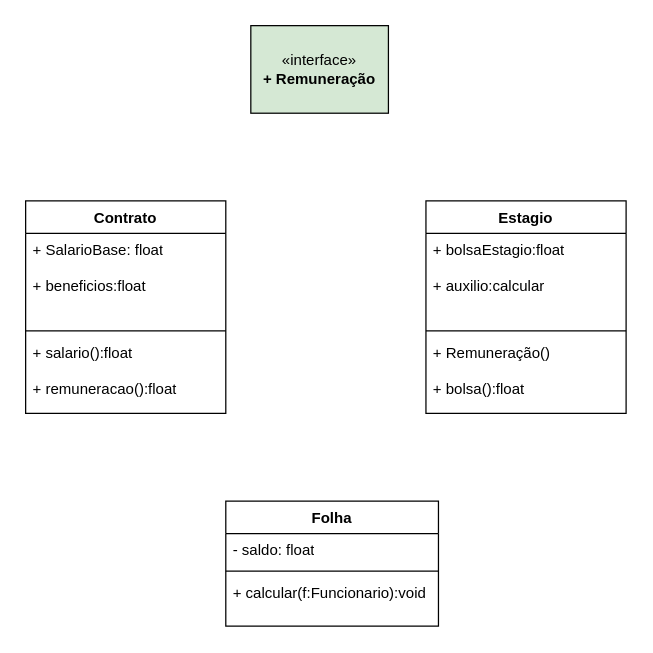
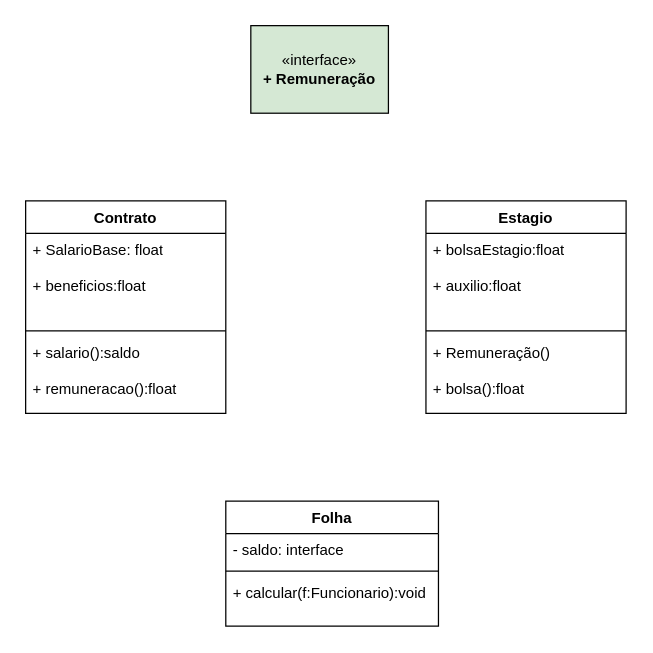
node "+ bolsaEstagio:float + auxilio:calcular": label "+ bolsaEstagio:float + auxilio:calcular" -> "+ bolsaEstagio:float + auxilio:float"
node "+ salario():float + remuneracao():float": label "+ salario():float + remuneracao():float" -> "+ salario():saldo + remuneracao():float"
node "- saldo: float": label "- saldo: float" -> "- saldo: interface"
